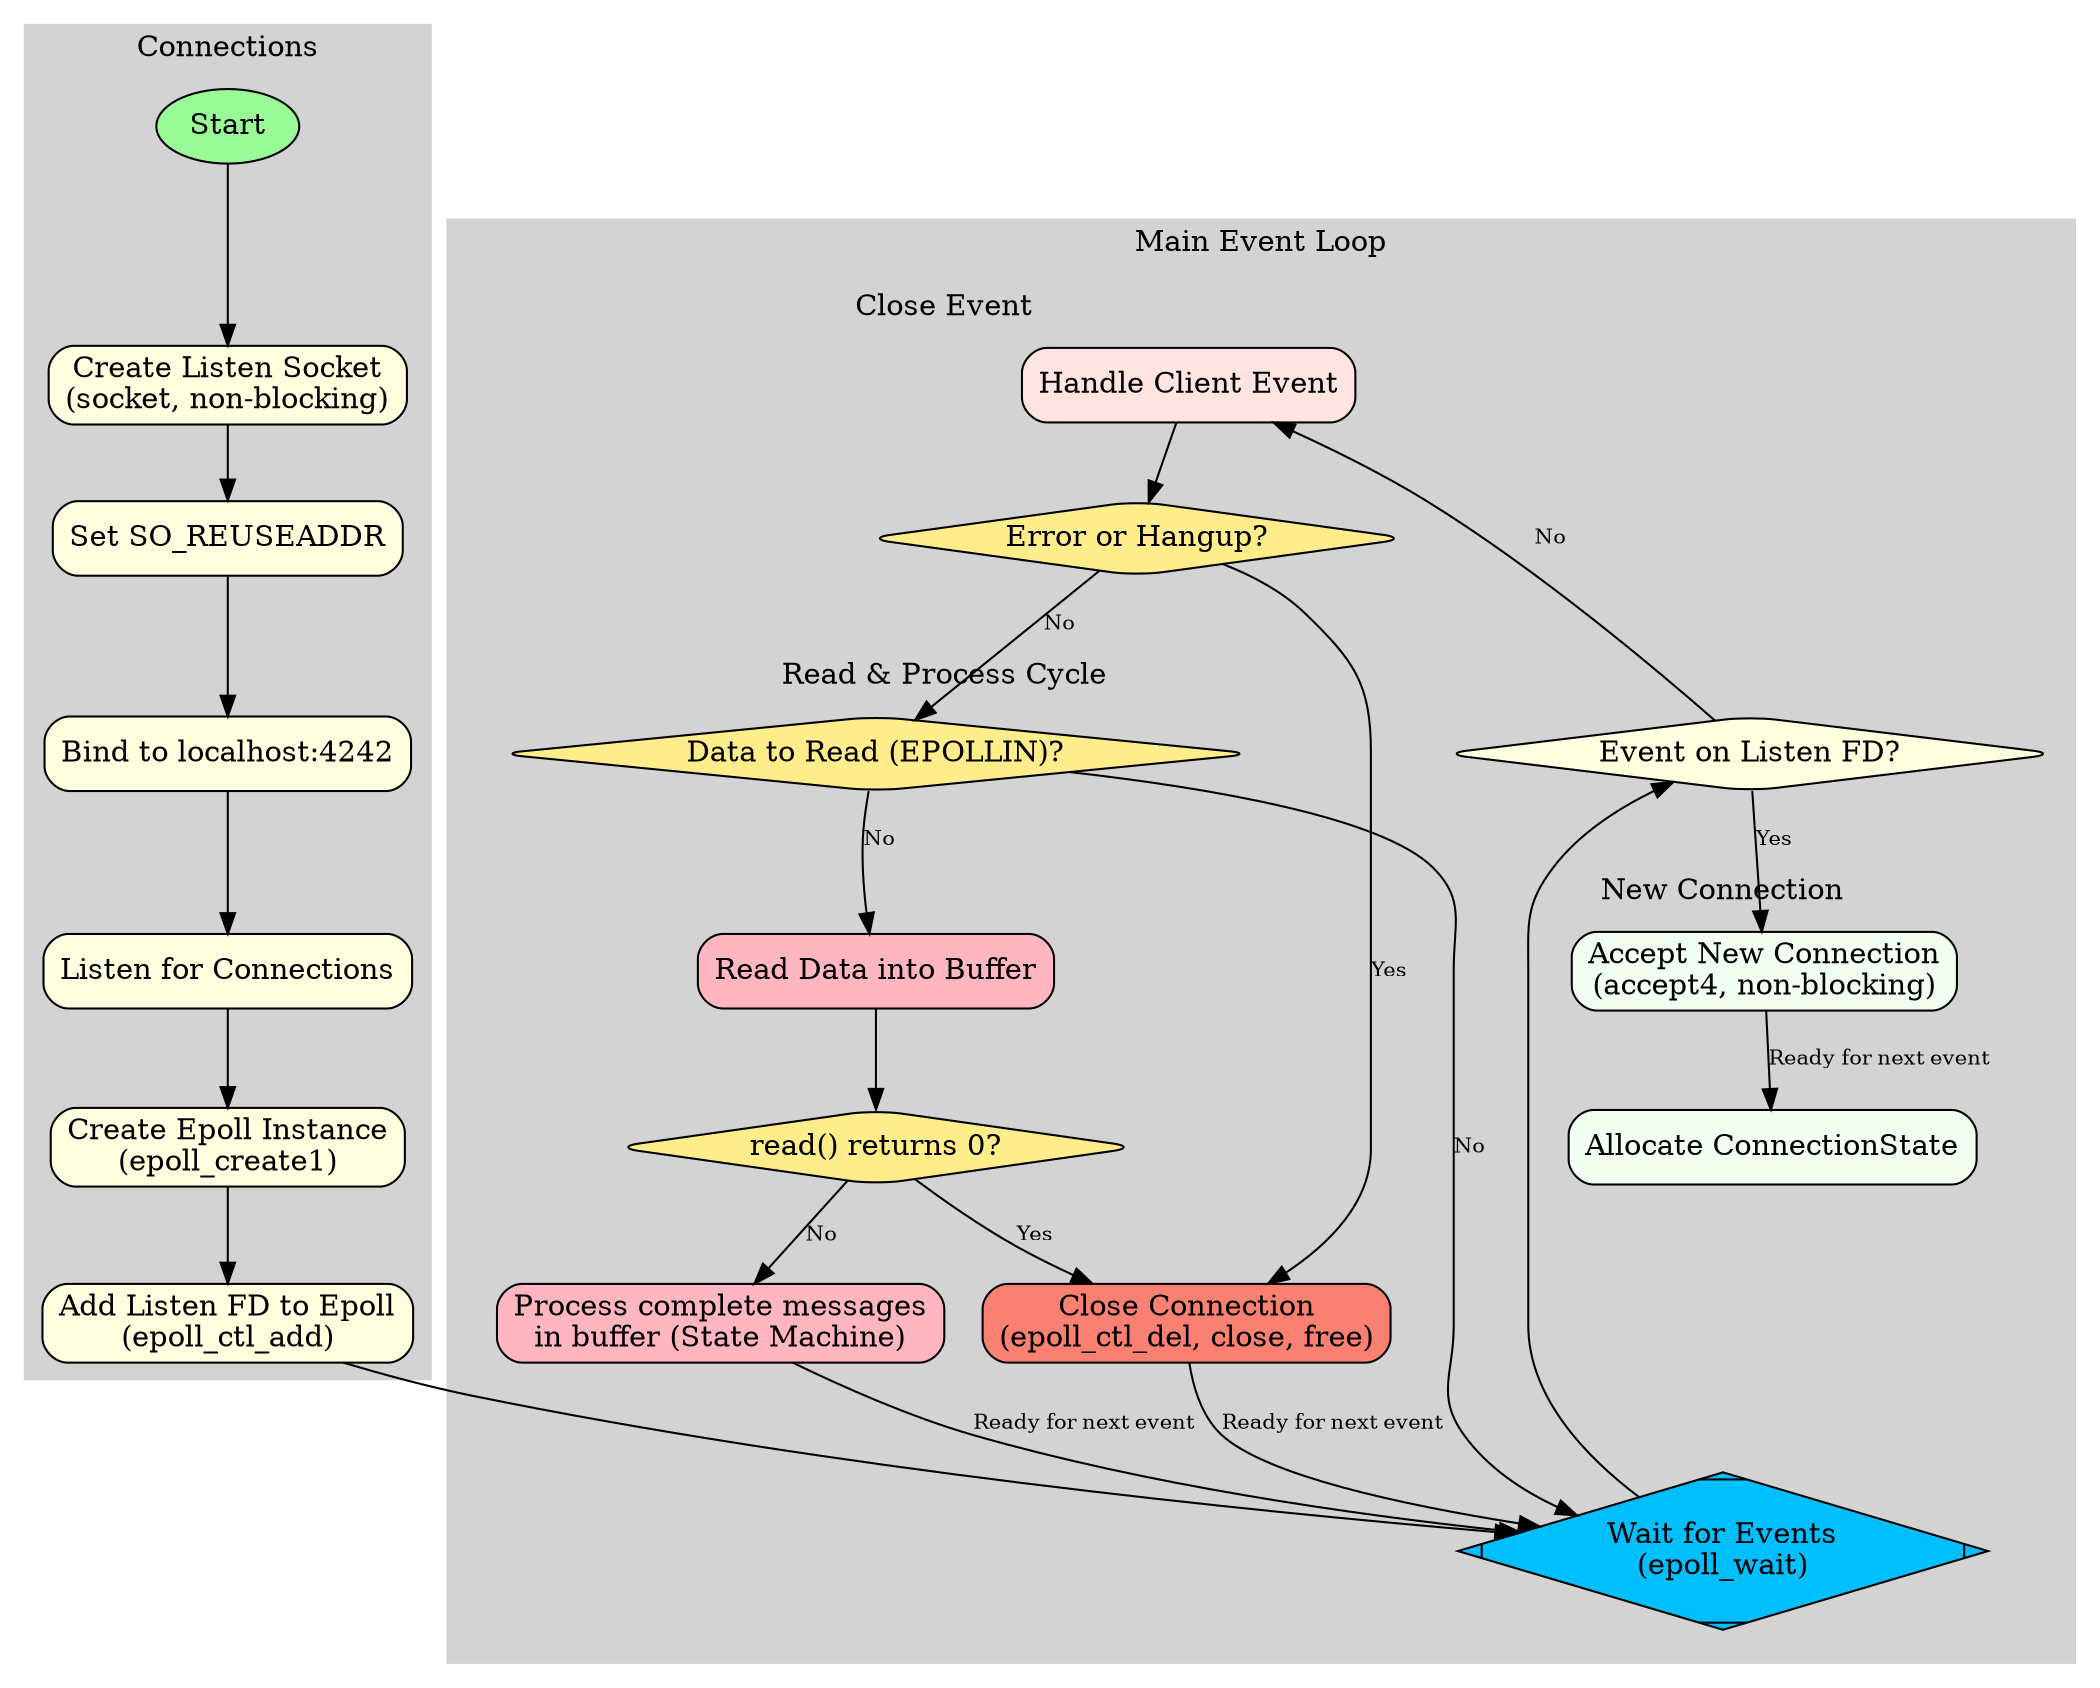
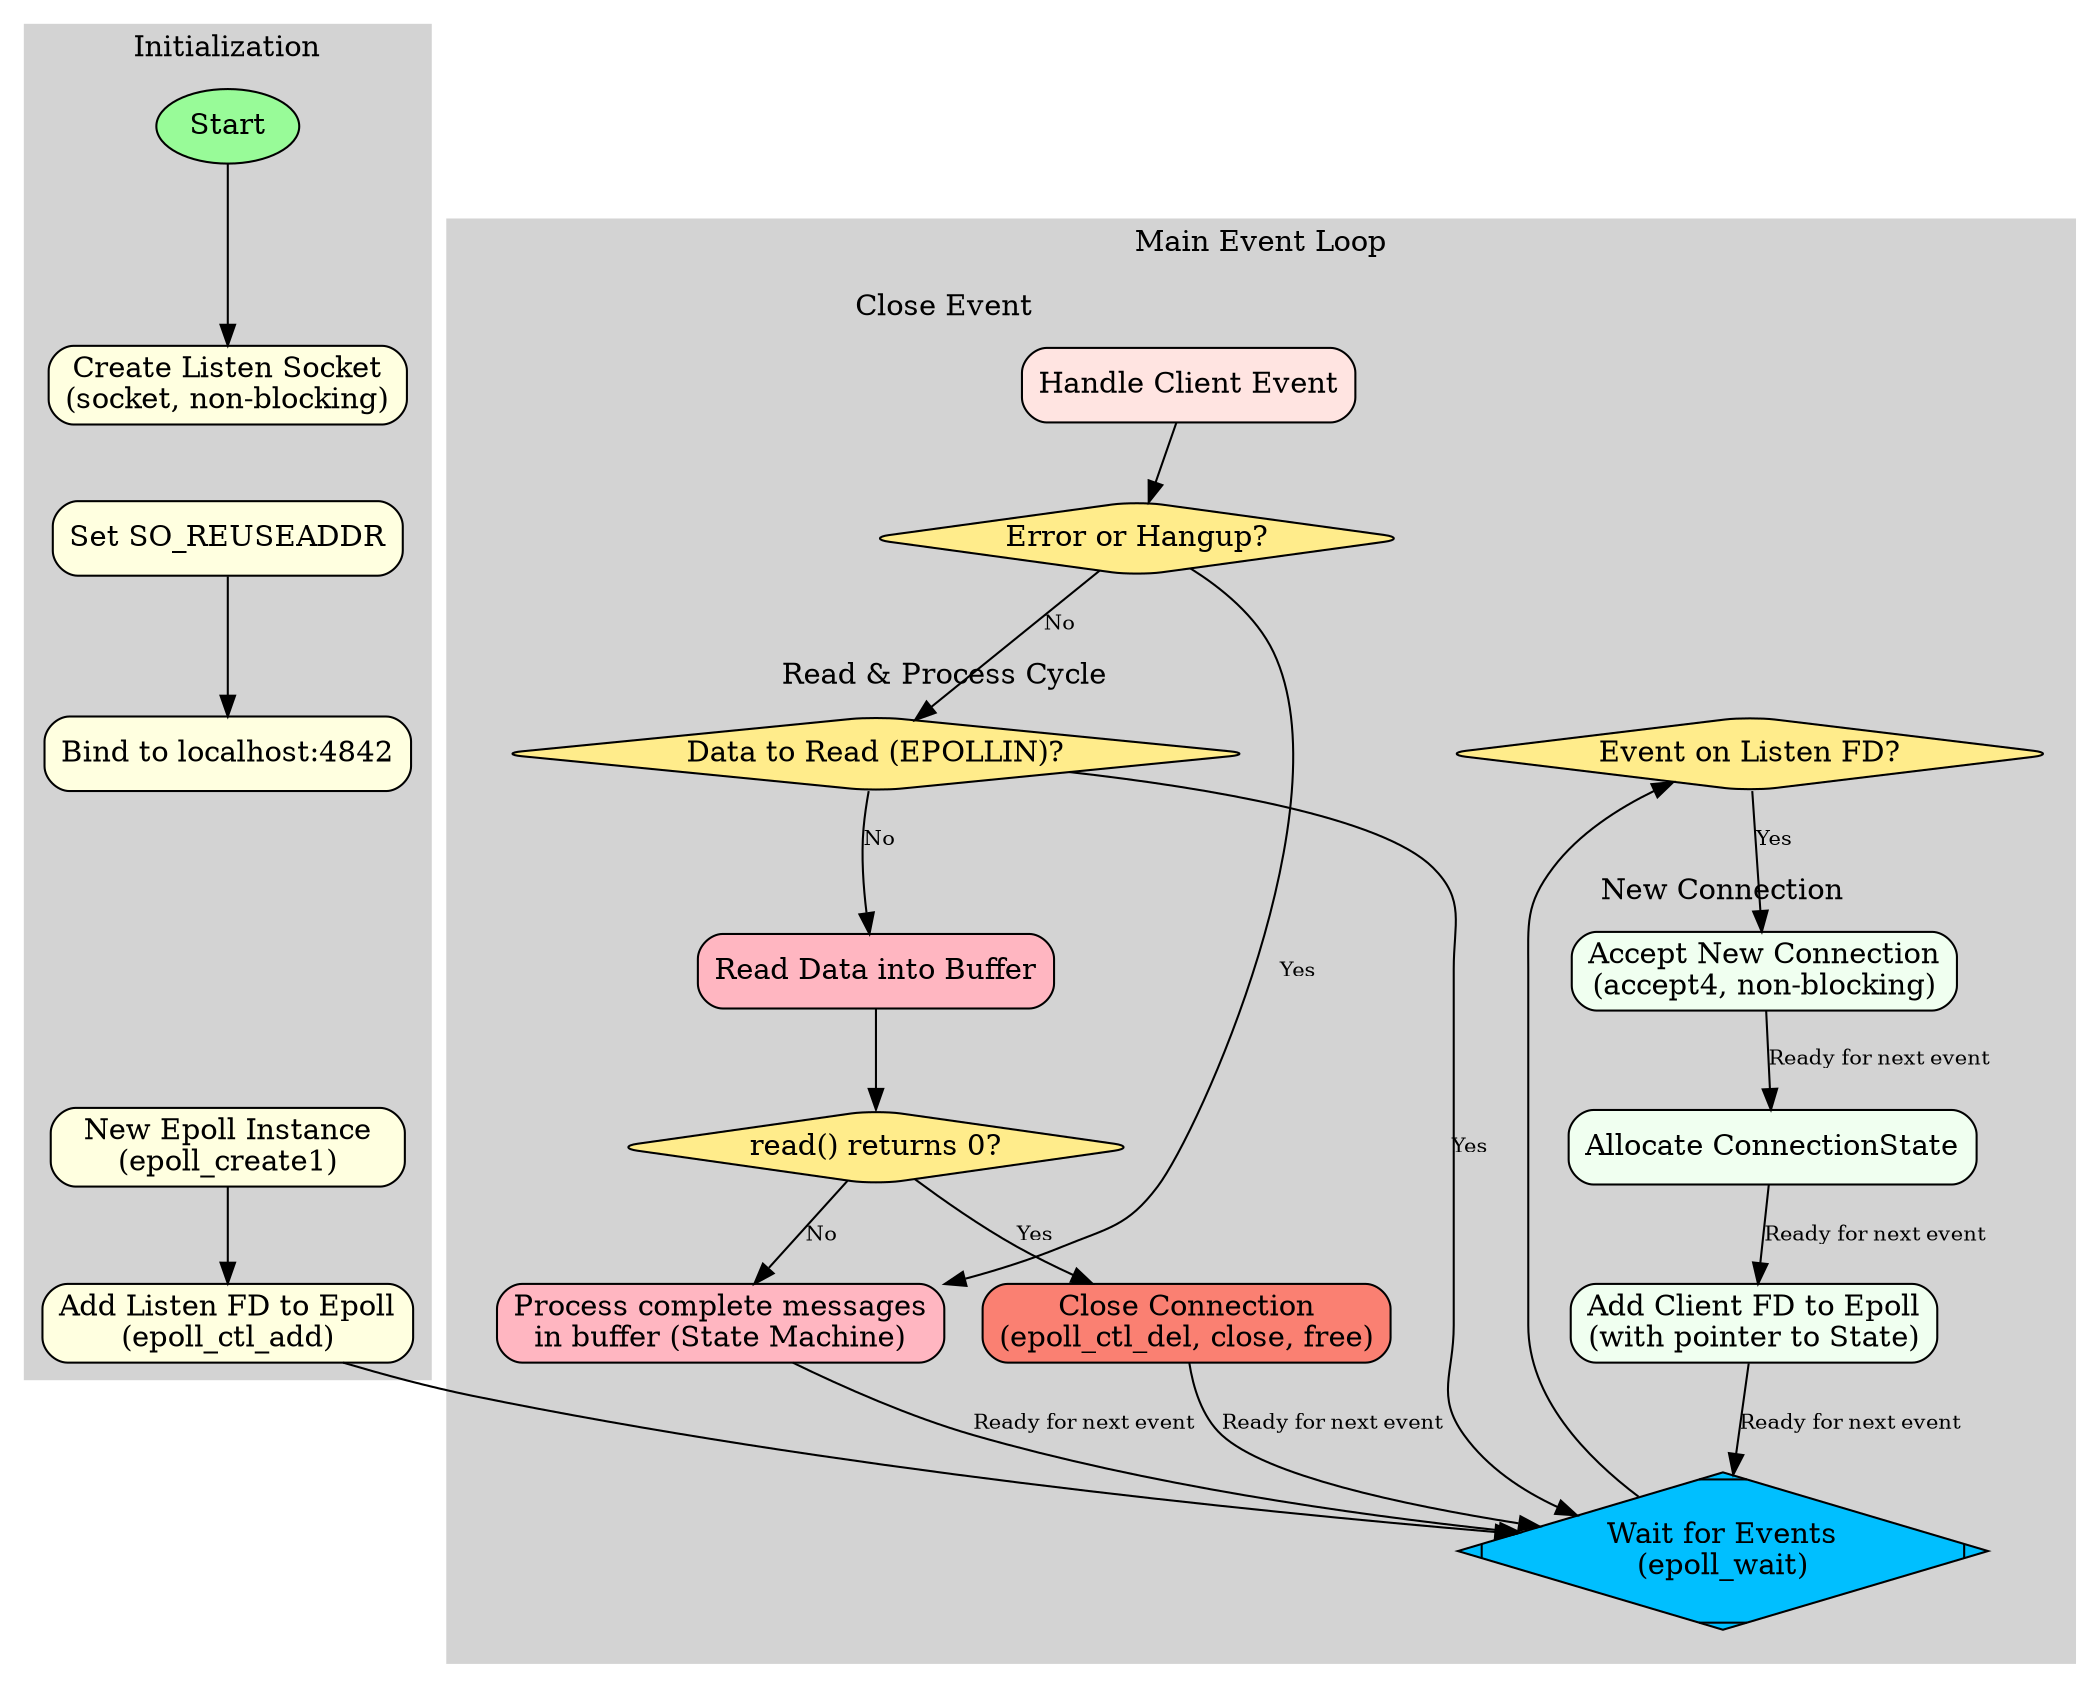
cluster "Connections": label "Connections" -> "Initialization"
edge "Create Listen Socket (socket, non-blocking)" -> "Set SO_REUSEADDR": removed
edge "Event on Listen FD?" -> "Handle Client Event": removed, label "No"
node "Bind to localhost:4242": label "Bind to localhost:4242" -> "Bind to localhost:4842"
node "Event on Listen FD?": fillcolor lightyellow -> lightgoldenrod1
edge "Error or Hangup?" -> "Close Connection (epoll_ctl_del, close, free)": now "Error or Hangup?" -> "Process complete messages in buffer (State Machine)"
node "Listen for Connections": removed
node "Create Epoll Instance (epoll_create1)": label "Create Epoll Instance (epoll_create1)" -> "New Epoll Instance (epoll_create1)"
edge "Data to Read (EPOLLIN)?" -> "Wait for Events (epoll_wait)": label "No" -> "Yes"
node "Add Client FD to Epoll (with pointer to State)": added
